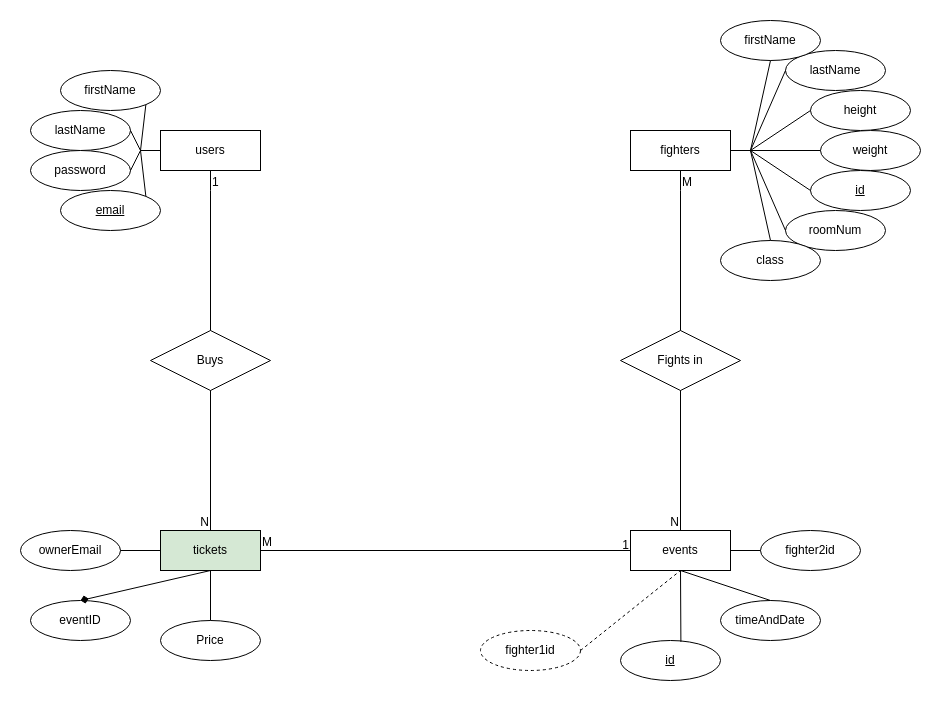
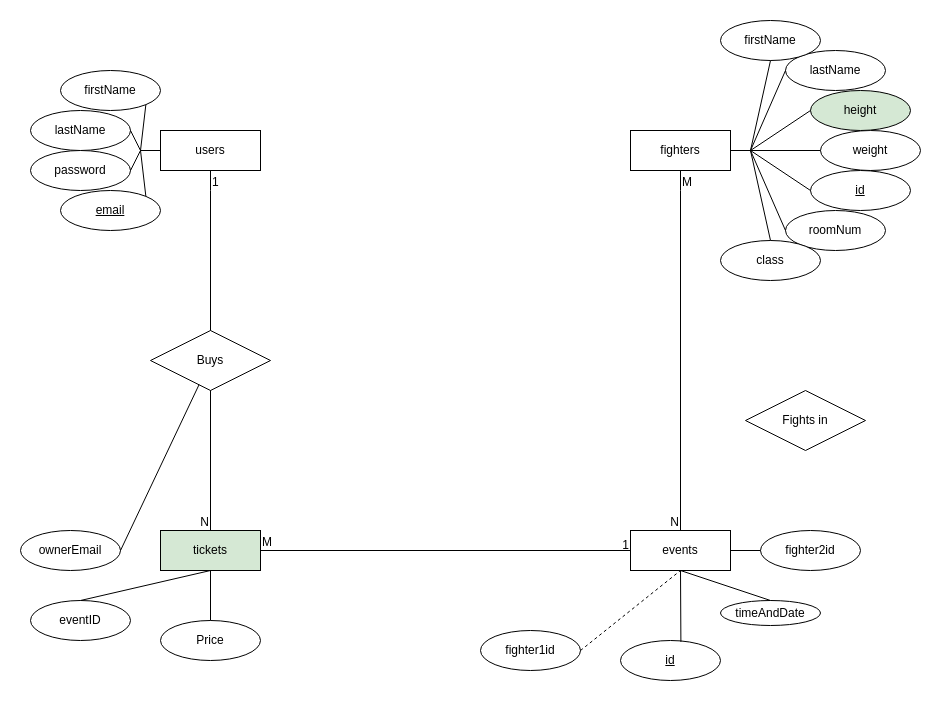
node "height": fillcolor #ffffff -> #d5e8d4
node "Fights in": moved (681, 361) -> (806, 421)
edge "ownerEmail" -- "tickets": now "ownerEmail" -- "Buys"
edge "tickets" -> "eventID": arrowhead diamond -> none
node "timeAndDate": size 100x40 -> 100x25
node "fighter1id": style dashed -> solid
